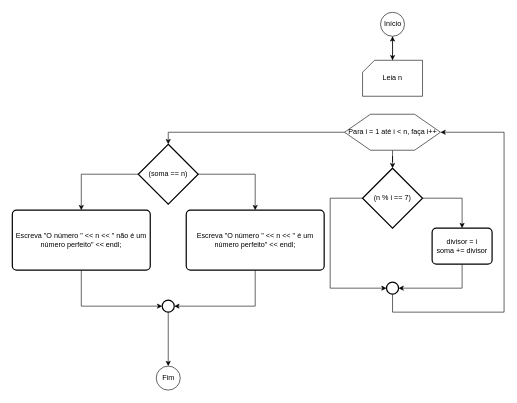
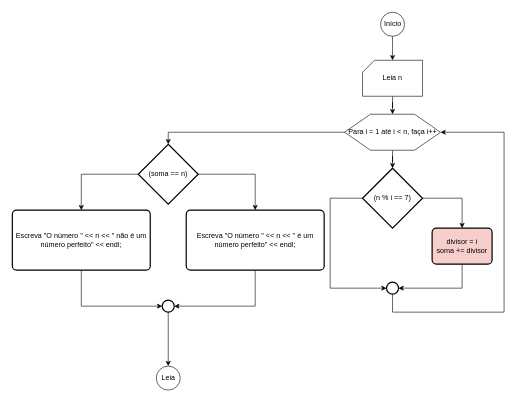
edge "Leia n" -> "Início": now "Leia n" -> "Para i = 1 até i < n, faça i++"
node "divisor = i soma += divisor": fillcolor #ffffff -> #f8cecc
node "Fim": label "Fim" -> "Leia"
